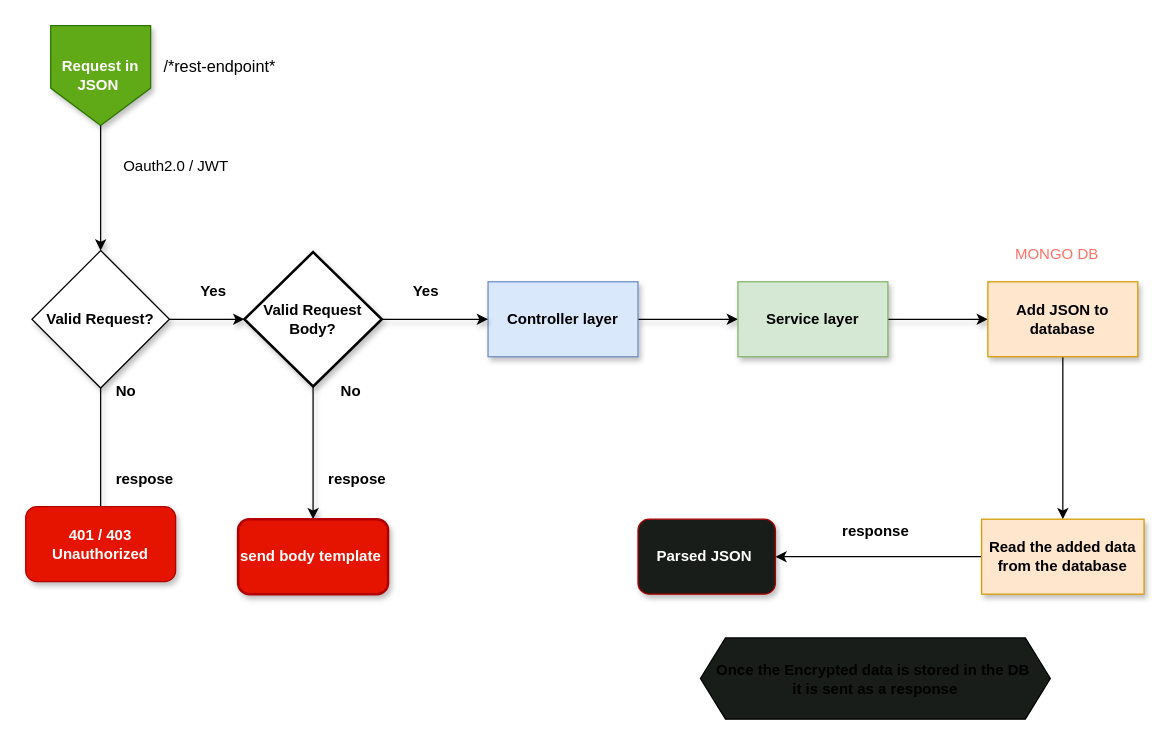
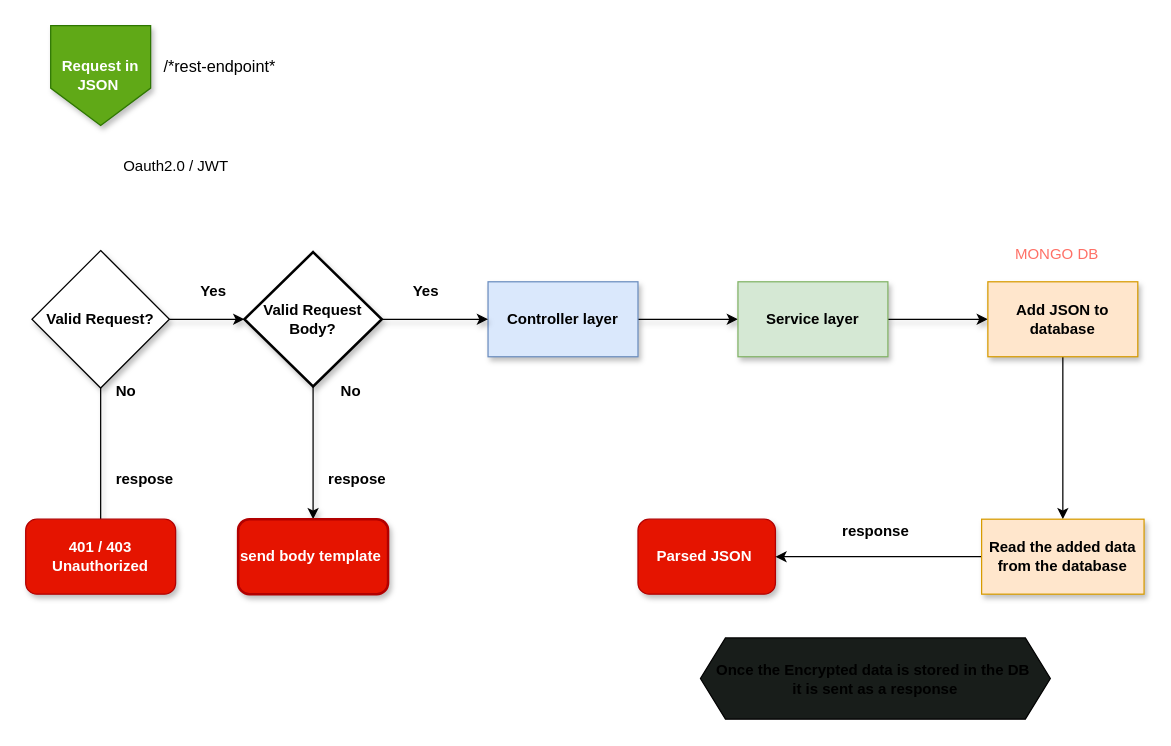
edge "Request in JSON" -> "Valid Request?": removed
node "401 / 403 Unauthorized": moved (101, 544) -> (101, 557)
node "Parsed JSON": fillcolor #181d1a -> #e51400
